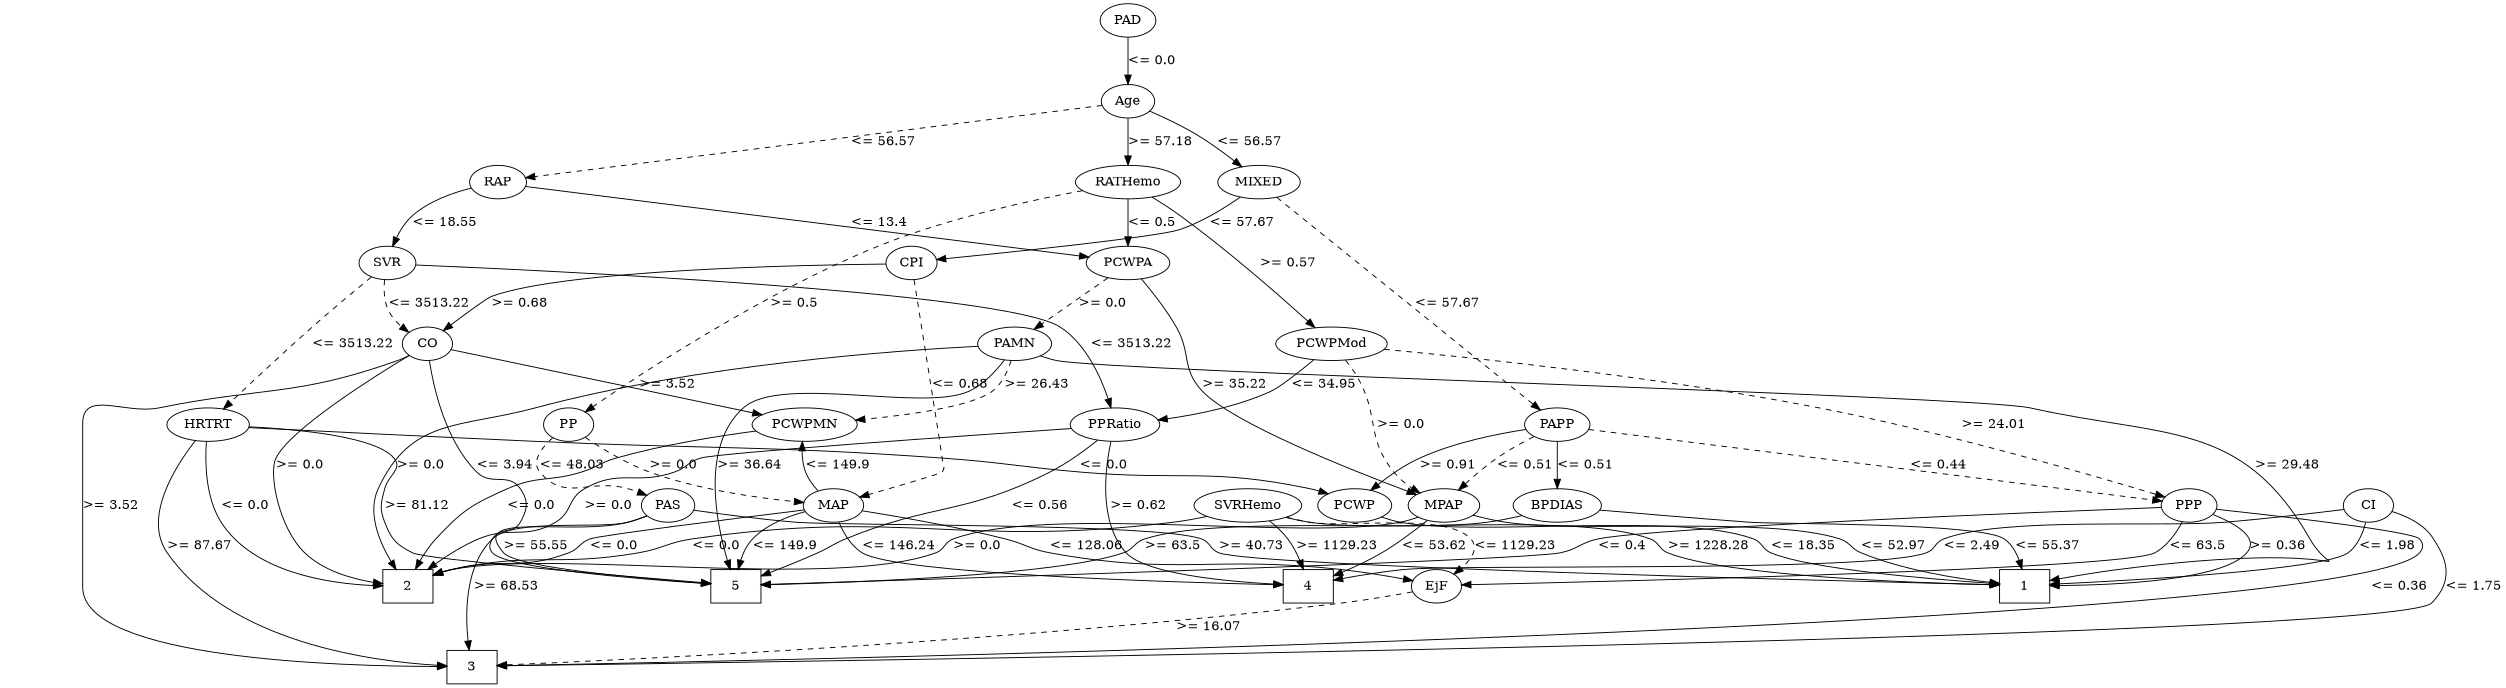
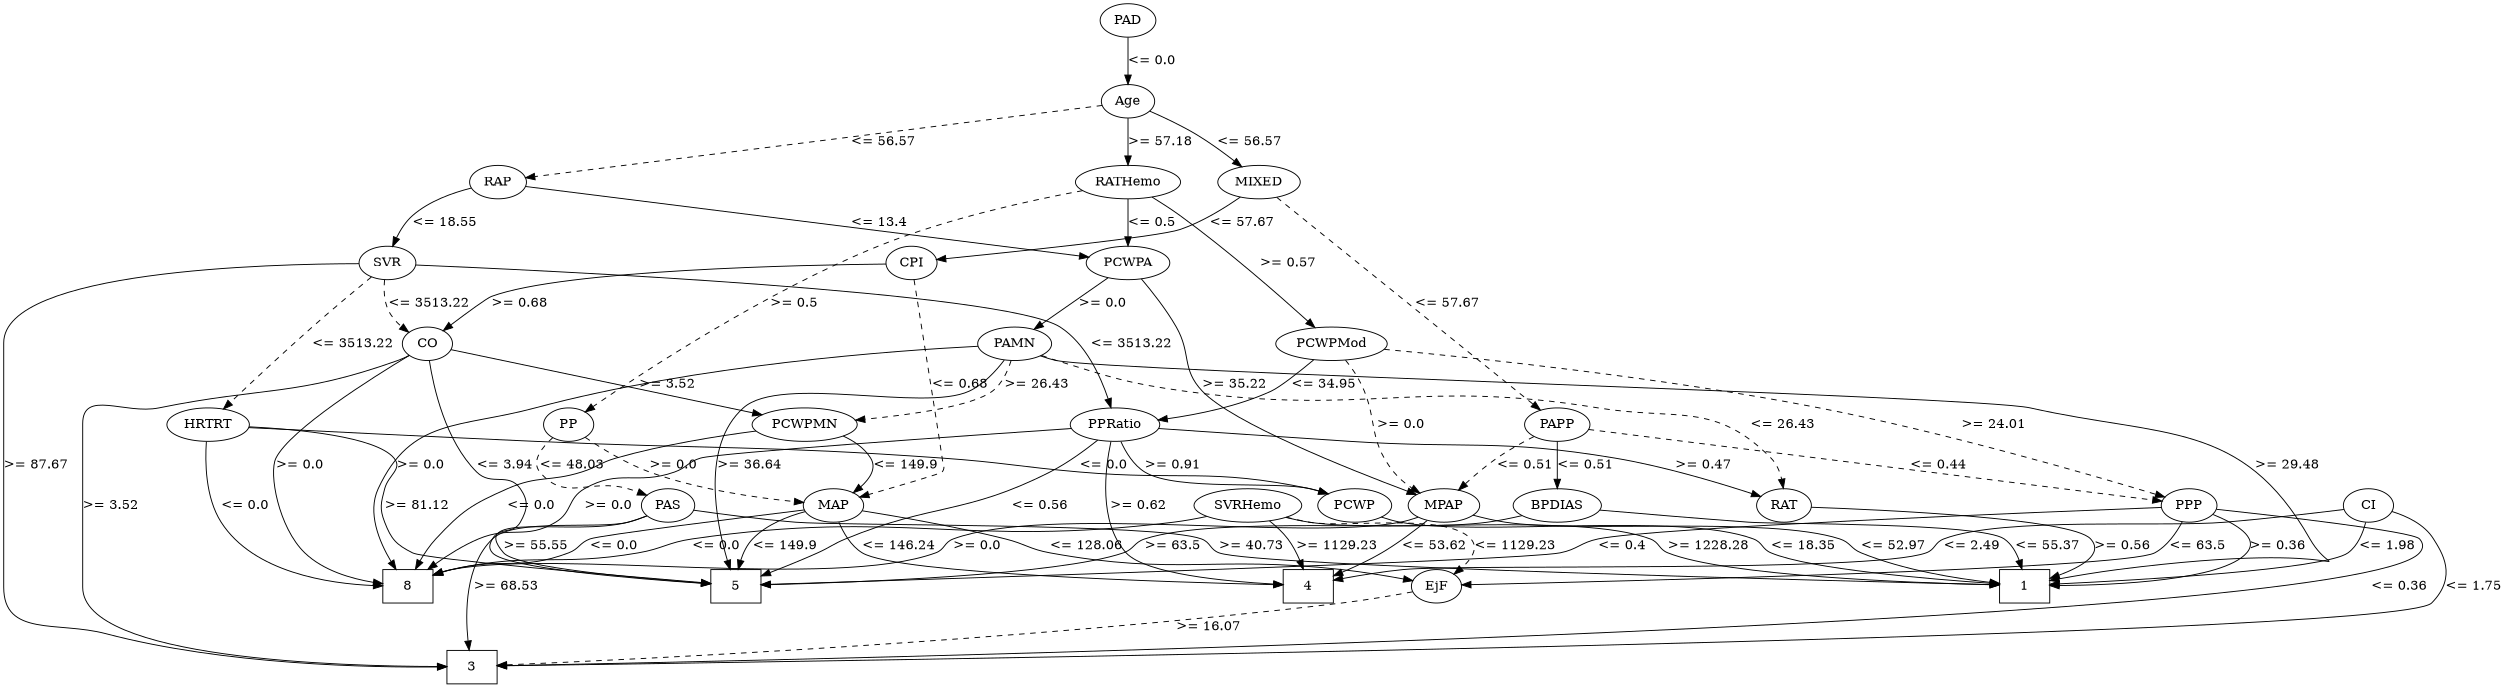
edge "PCWPA" -> "PAMN": style dashed -> solid
edge "PAPP" -> "PCWP": now "PPRatio" -> "PCWP"
edge "MAP" -> "PCWPMN": reversed
node "RAT": added
node "2": label "2" -> "8"
edge "HRTRT" -> "3": now "SVR" -> "3"
